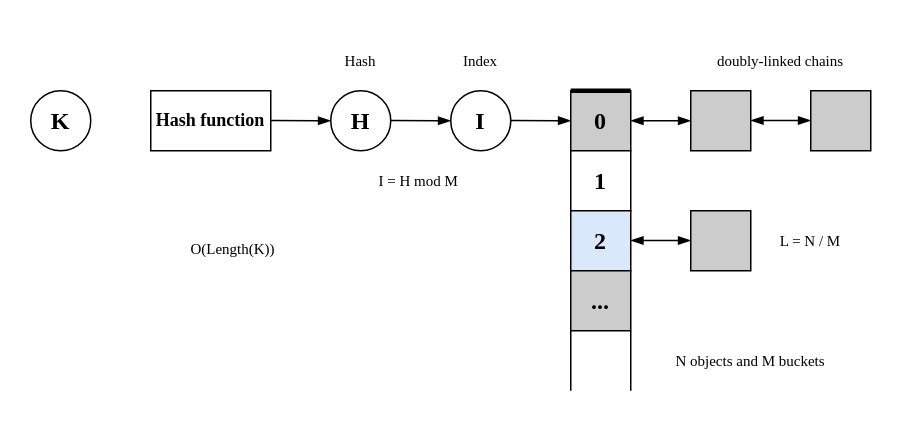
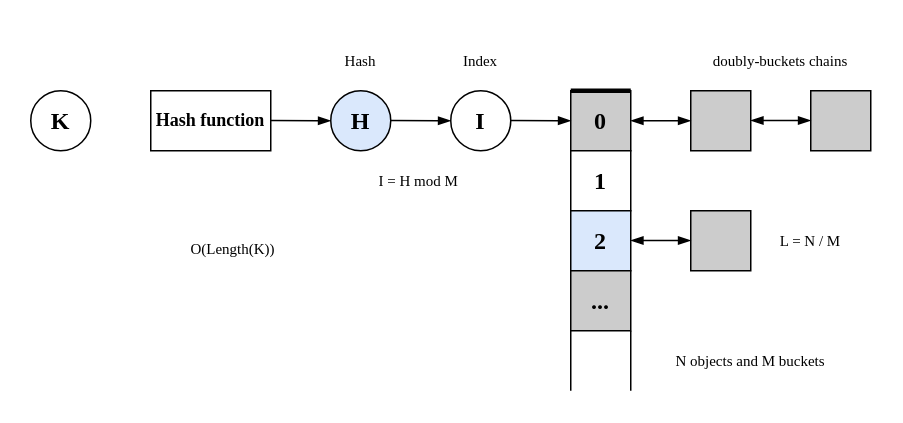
node "doubly-linked chains": label "doubly-linked chains" -> "doubly-buckets chains"
node "H": fillcolor #ffffff -> #dae8fc
